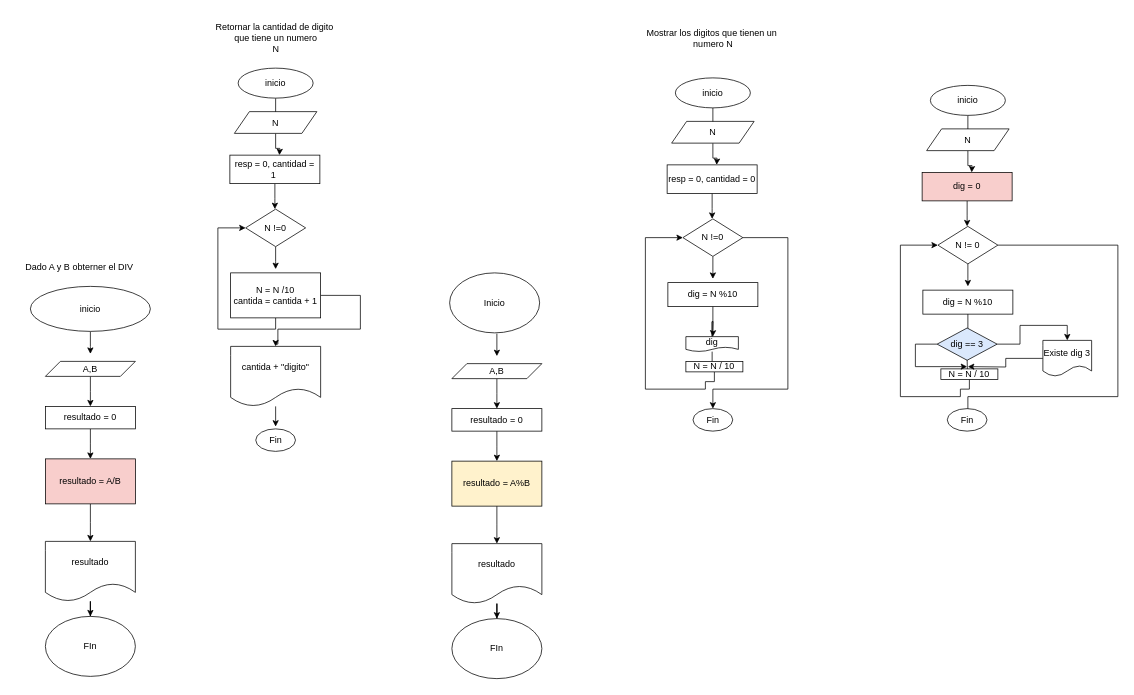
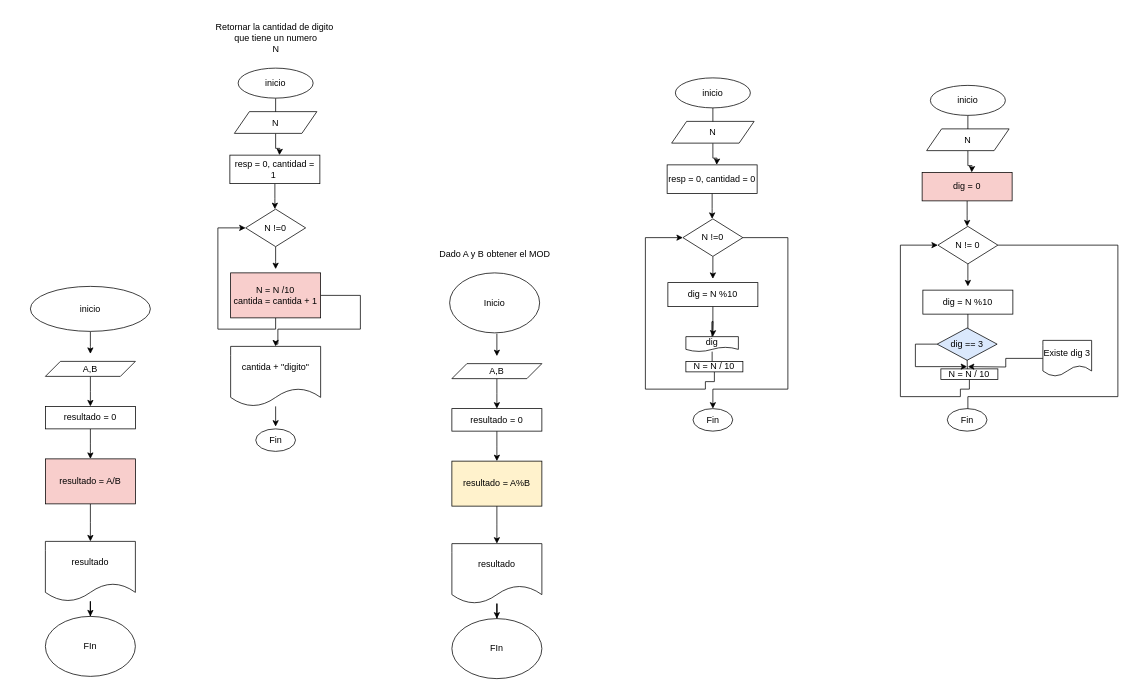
node "Mostrar los digitos que tienen un numero N": removed
node "Dado A y B obtener el MOD": added
node "Dado A y B obterner el DIV": removed
node "N = N /10 cantida = cantida + 1": fillcolor #ffffff -> #f8cecc
edge "dig == 3" -> "Existe dig 3": removed
